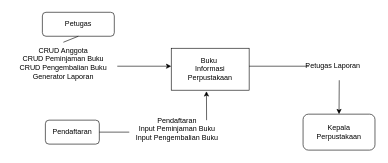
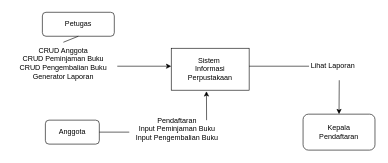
node "Petugas Laporan": label "Petugas Laporan" -> "Lihat Laporan"
node "Buku Informasi Perpustakaan": label "Buku Informasi Perpustakaan" -> "Sistem Informasi Perpustakaan"
node "Pendaftaran": label "Pendaftaran" -> "Anggota"
node "Kepala Perpustakaan": label "Kepala Perpustakaan" -> "Kepala Pendaftaran"
